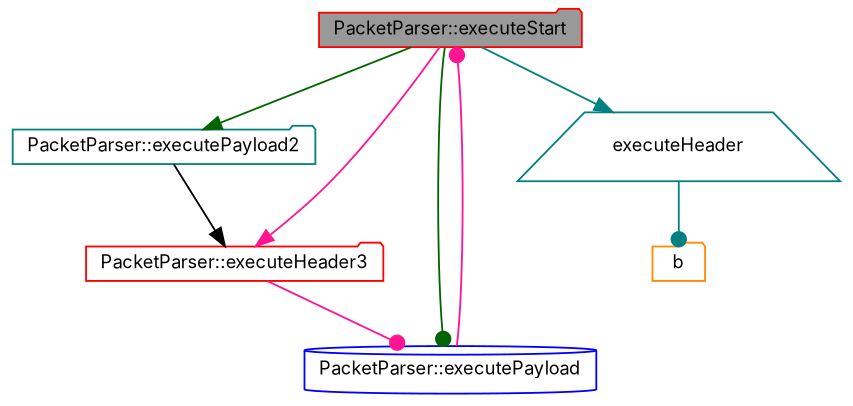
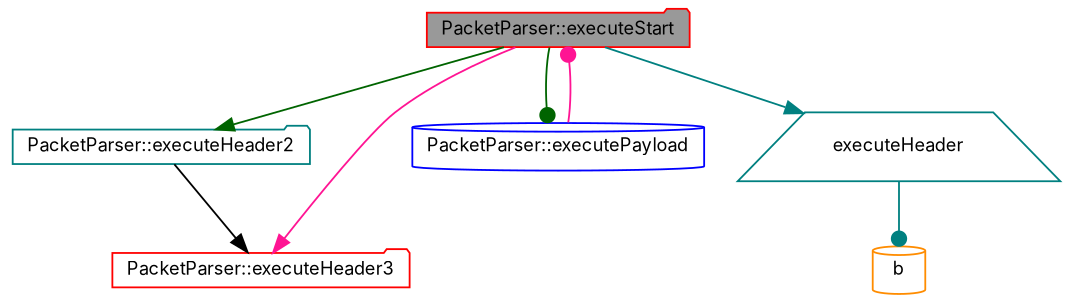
node "PacketParser::executePayload2": label "PacketParser::executePayload2" -> "PacketParser::executeHeader2"
node "b": shape folder -> cylinder
edge "PacketParser::executeHeader3" -> "PacketParser::executePayload": removed
